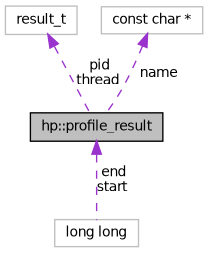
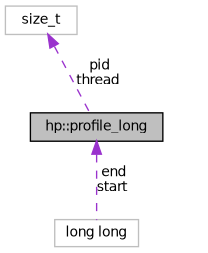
node "result_t": label "result_t" -> "size_t"
node "const char *": removed
node "hp::profile_result": label "hp::profile_result" -> "hp::profile_long"
